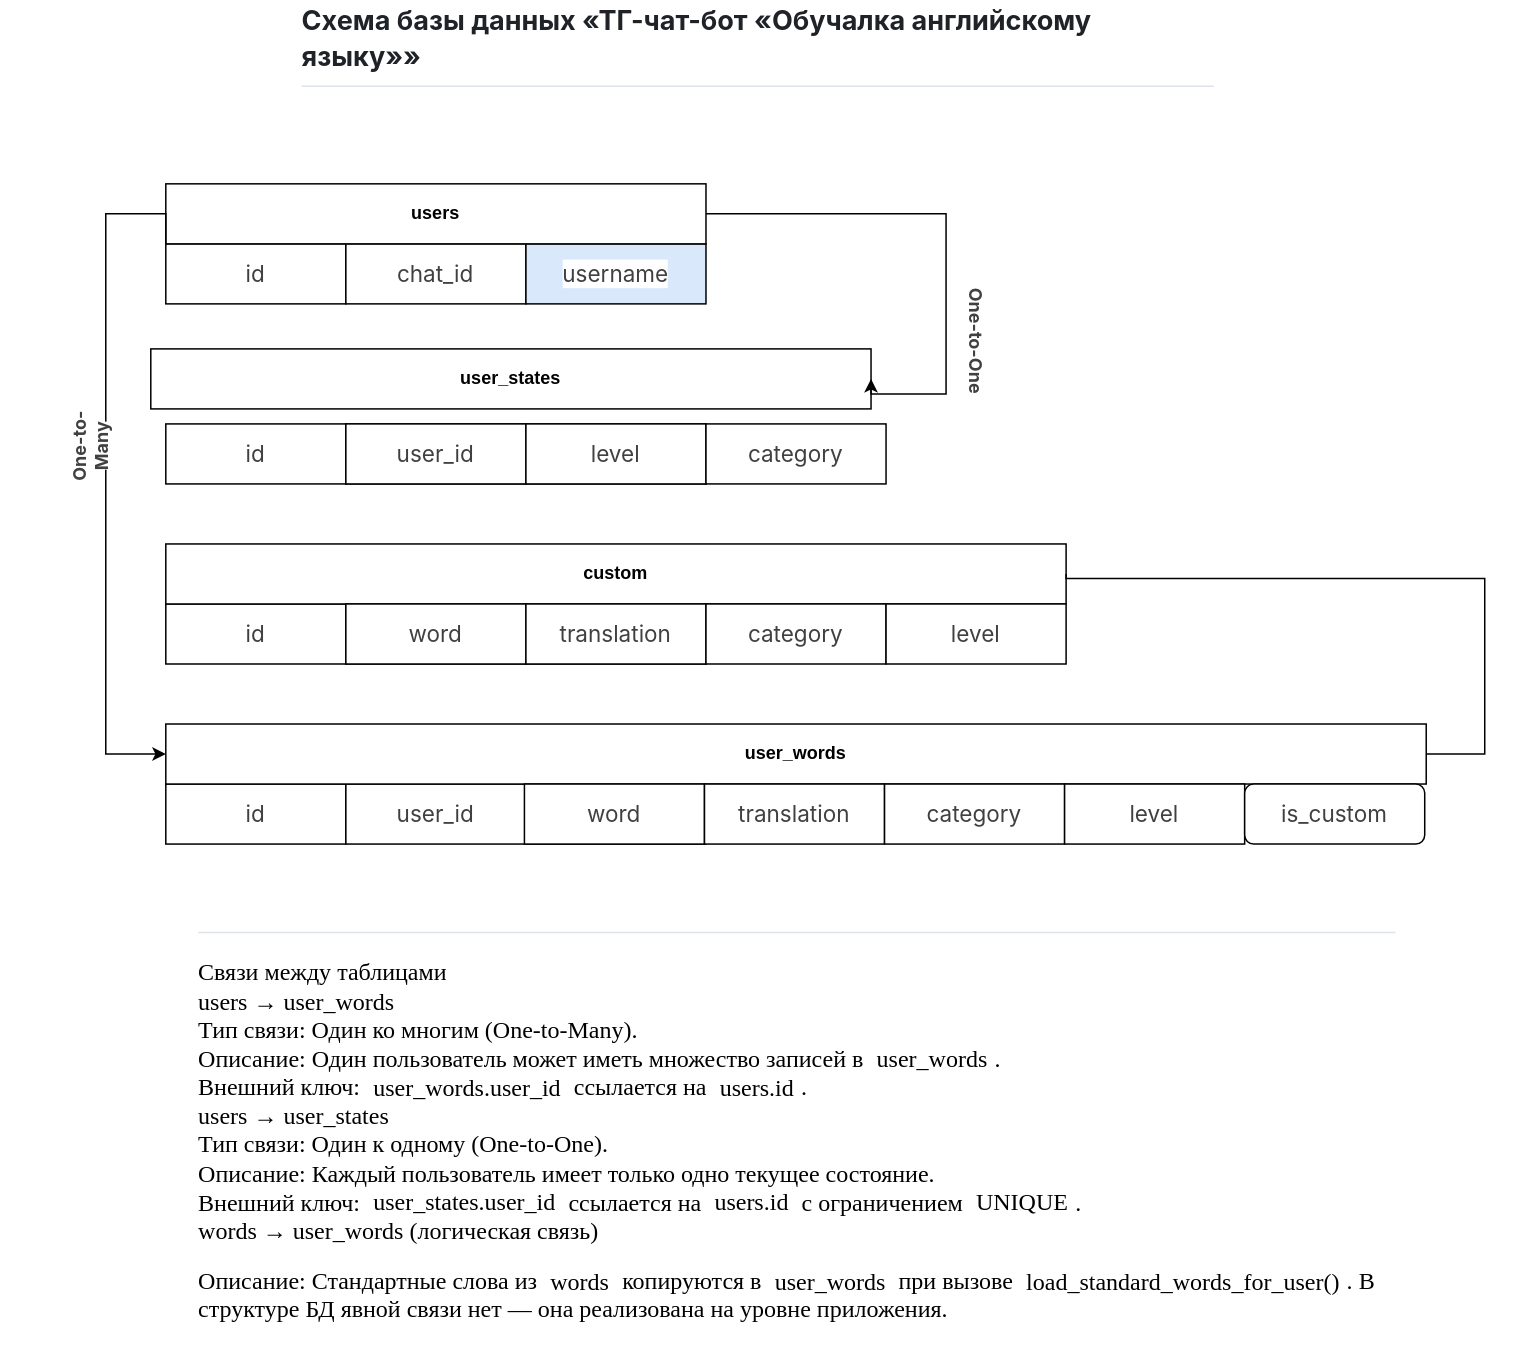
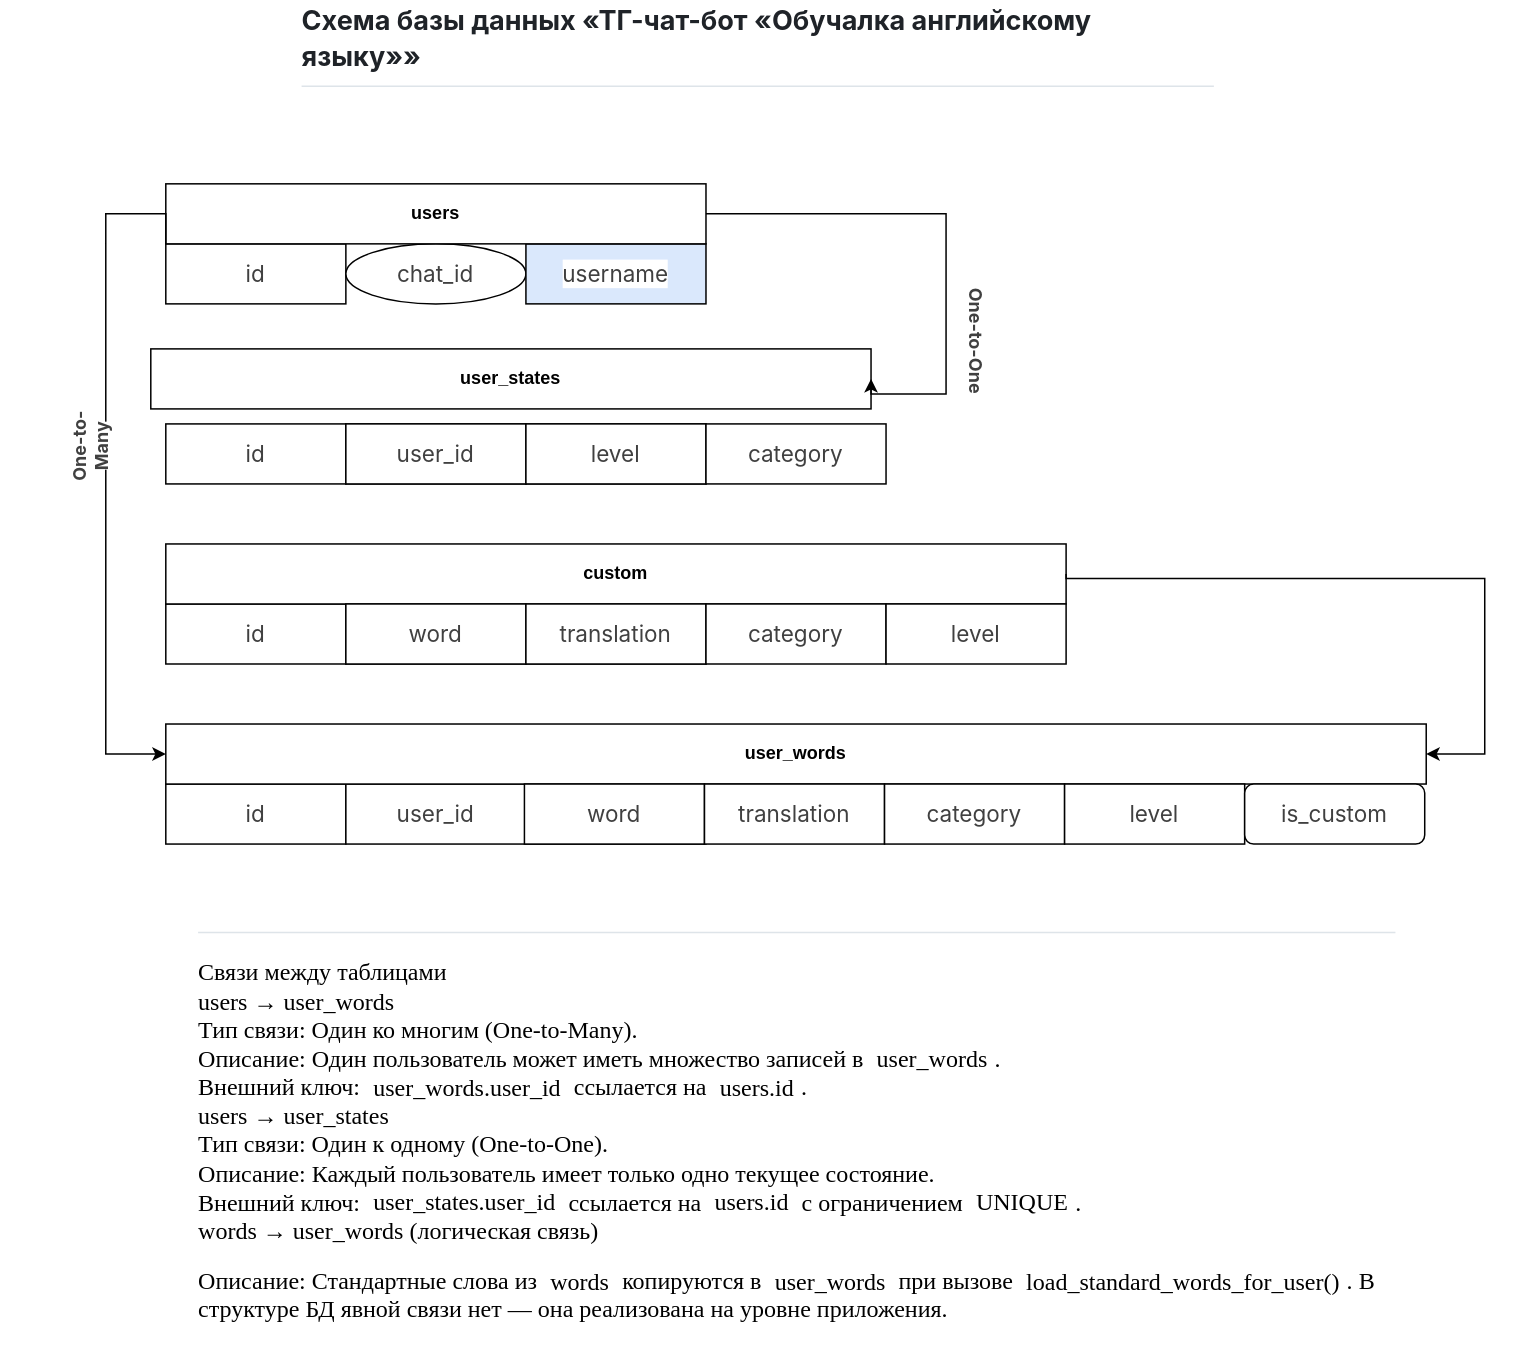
node "chat_id": shape rectangle -> ellipse
edge "custom" -- "user_words": arrowhead none -> classic
